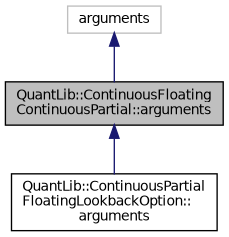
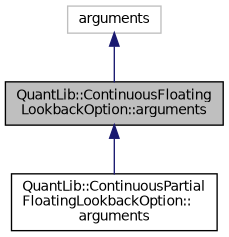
node "QuantLib::ContinuousFloating ContinuousPartial::arguments": label "QuantLib::ContinuousFloating ContinuousPartial::arguments" -> "QuantLib::ContinuousFloating LookbackOption::arguments"
